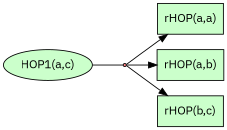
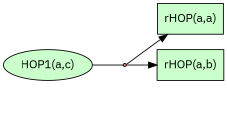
node "rHOP(b,c)": removed
